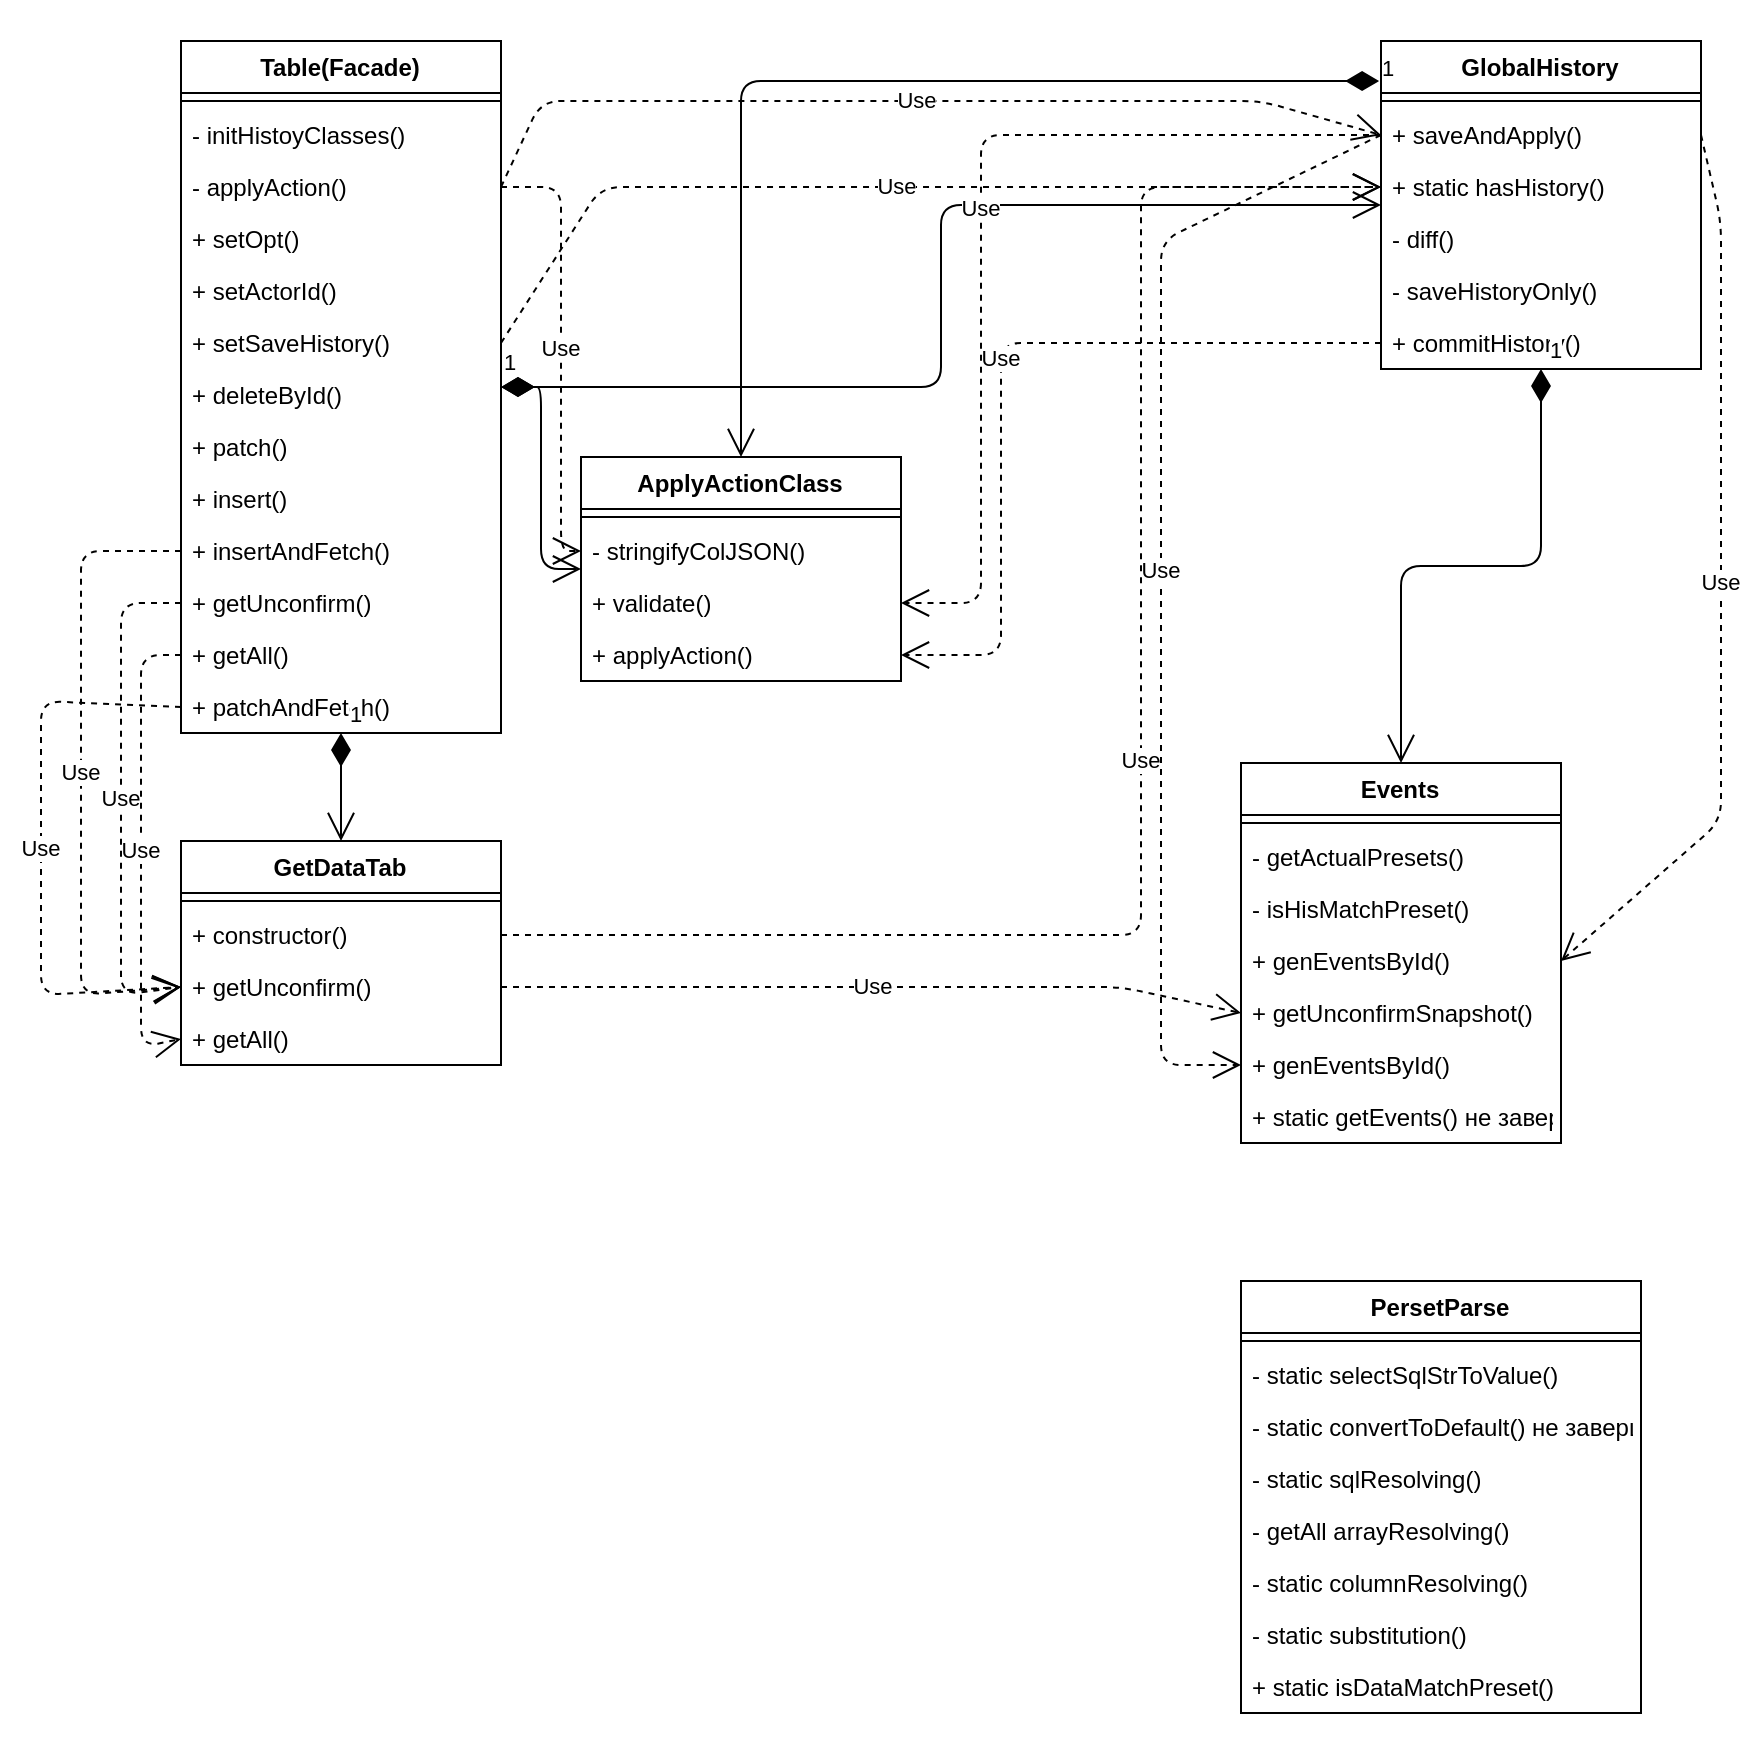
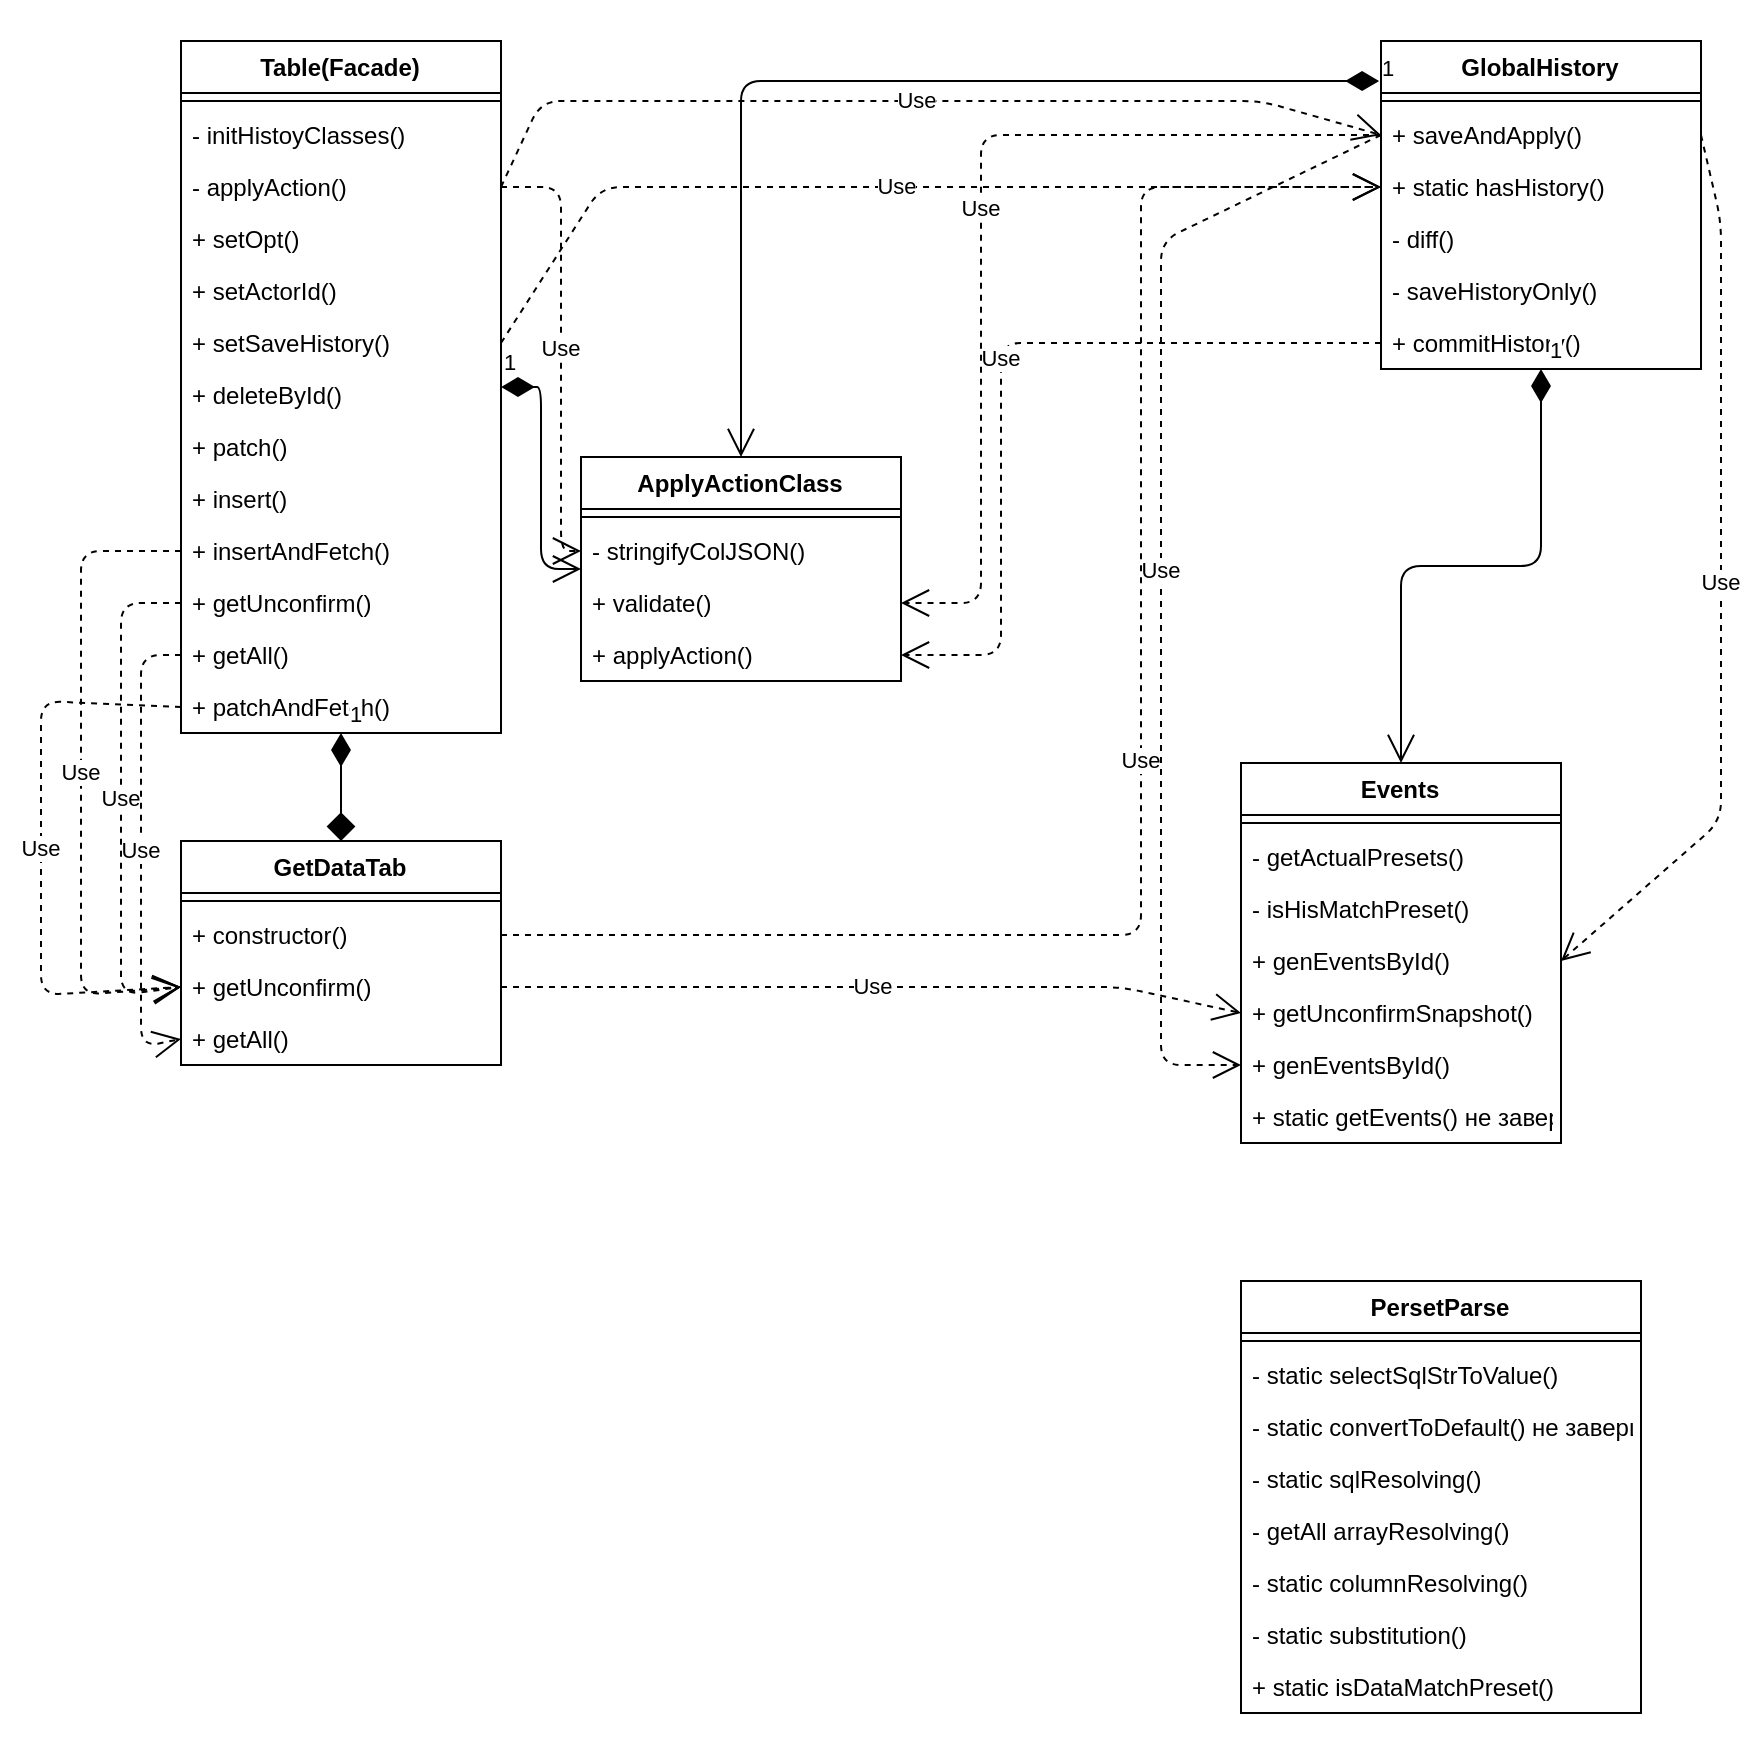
edge "GlobalHistory" -- "Table(Facade)": removed, label "1"
edge "Table(Facade)" -- "GetDataTab": arrowhead open -> diamond
